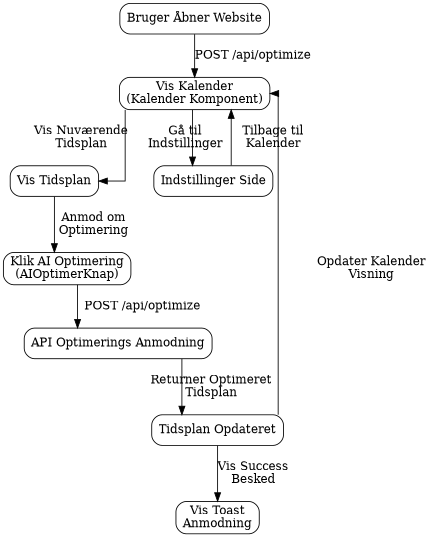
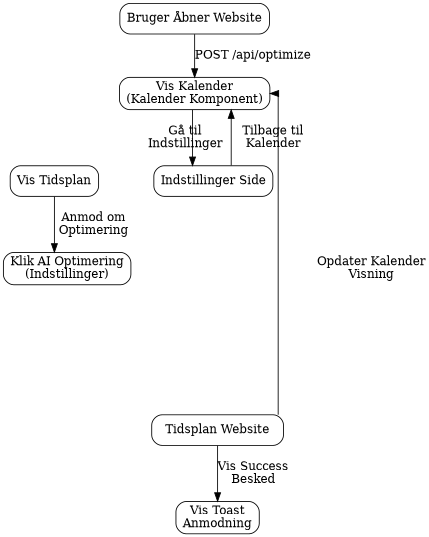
edge "Vis Kalender (Kalender Komponent)" -> "Vis Tidsplan": removed, label "Vis Nuværende Tidsplan"
node "Klik AI Optimering (AIOptimerKnap)": label "Klik AI Optimering (AIOptimerKnap)" -> "Klik AI Optimering (Indstillinger)"
node "API Optimerings Anmodning": removed
node "Tidsplan Opdateret": label "Tidsplan Opdateret" -> "Tidsplan Website"
